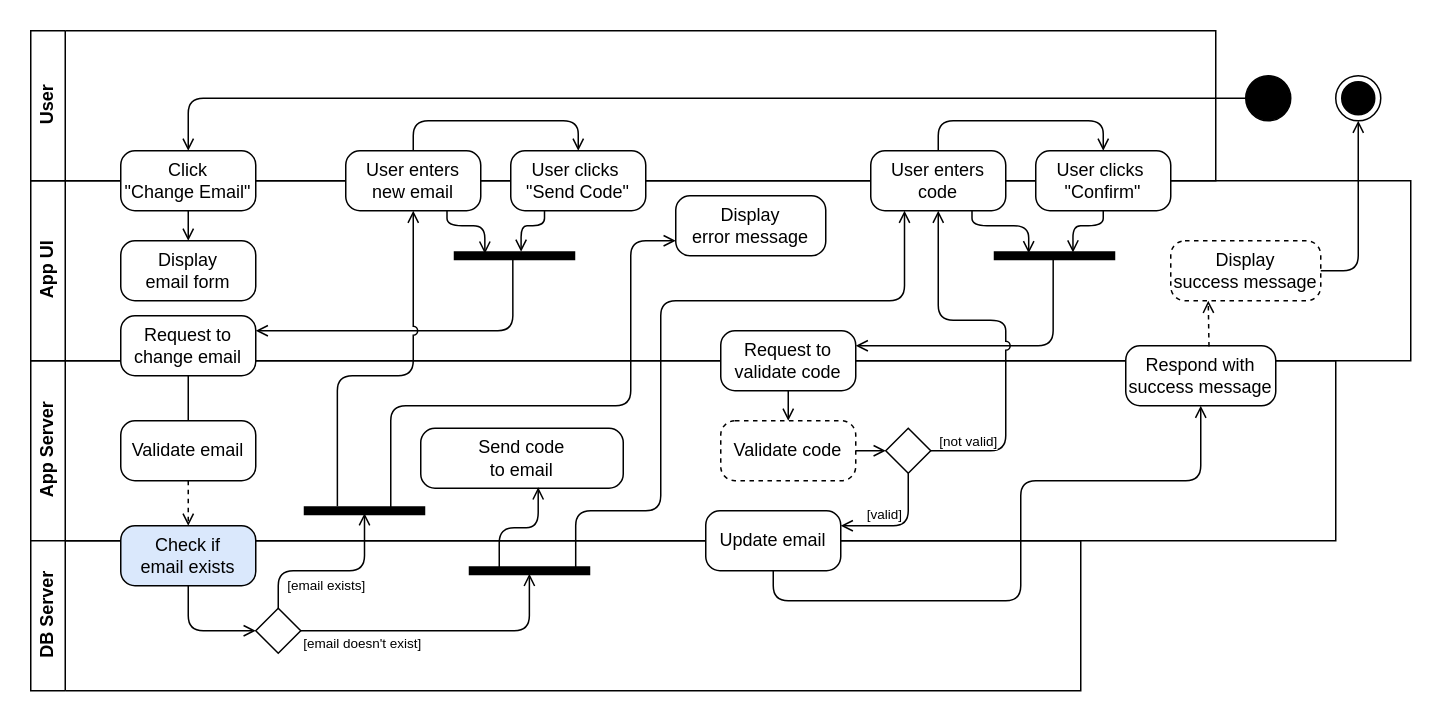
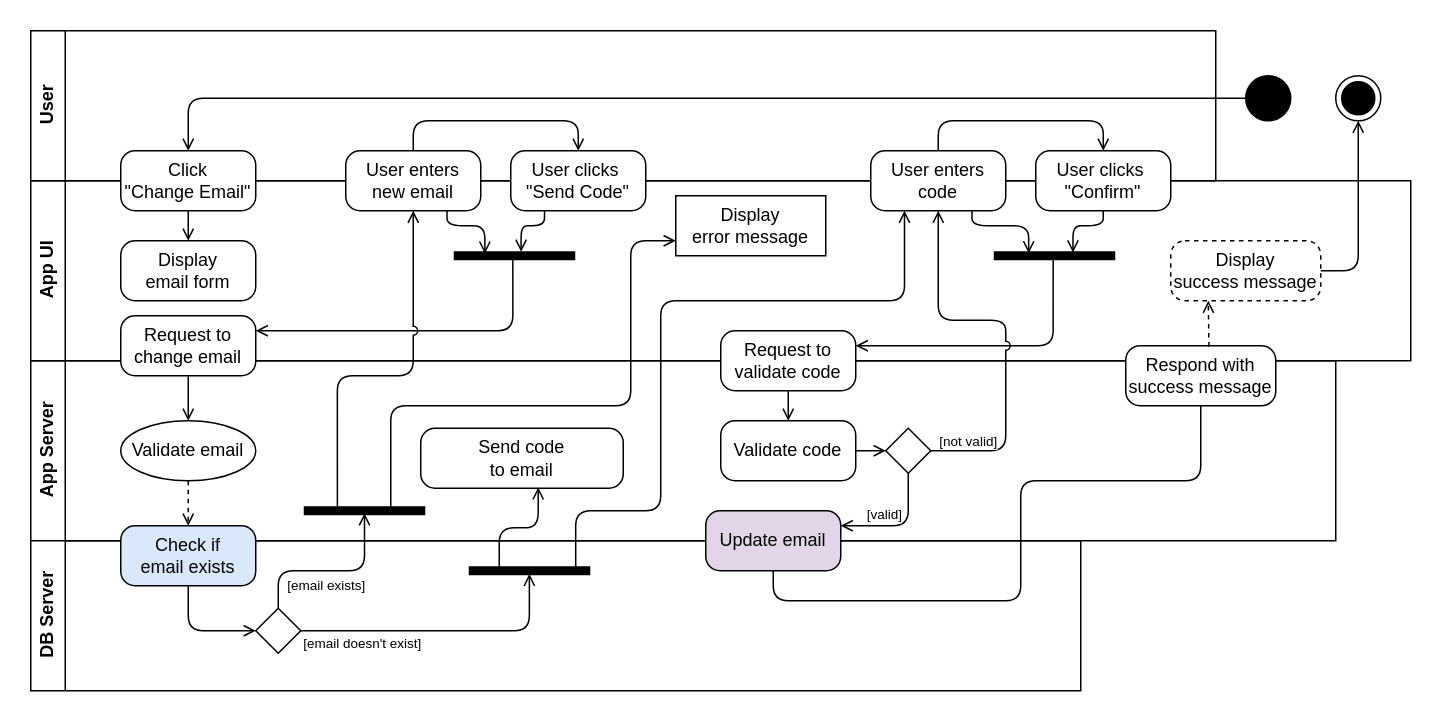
node "Display error message": shape rounded rectangle -> rectangle
edge "Update email" -> "Respond with success message": arrowhead open -> none
edge "Request to change email" -- "Validate email": arrowhead none -> open
node "Validate email": shape rounded rectangle -> ellipse
node "Validate code": style dashed -> solid
node "Update email": fillcolor #ffffff -> #e1d5e7
